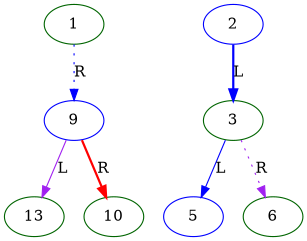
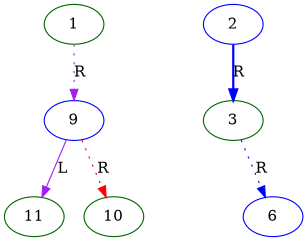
edge "1" -> "9": color blue -> purple
edge "2" -> "3": label "L" -> "R"
edge "9" -> "10": style bold -> dotted
edge "3" -> "6": color purple -> blue
node "13": label "13" -> "11"
node "5": removed
node "6": color darkgreen -> blue
